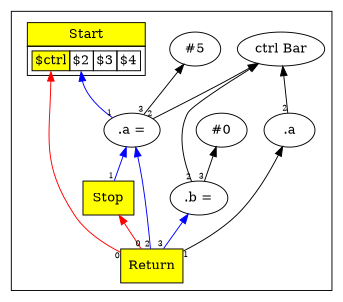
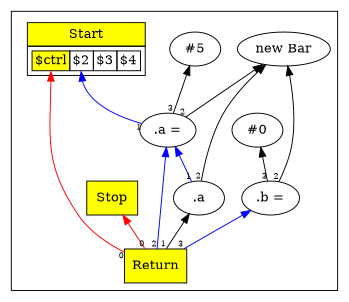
node "ctrl Bar": label "ctrl Bar" -> "new Bar"
edge "Stop" -> ".a =": now ".a" -> ".a ="
